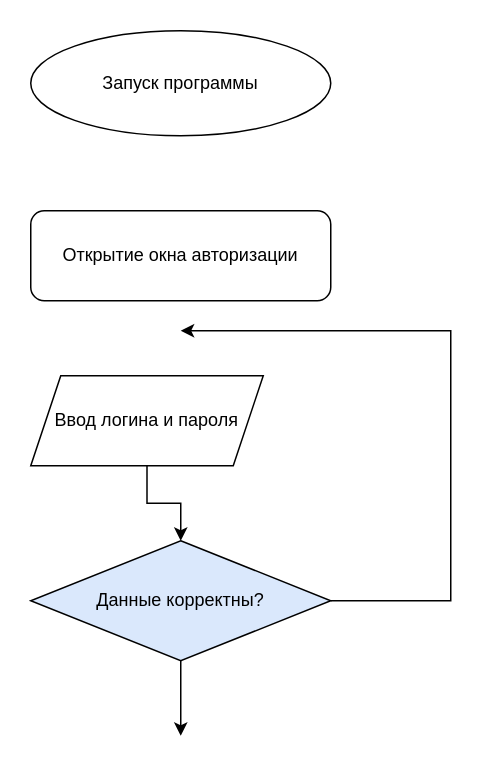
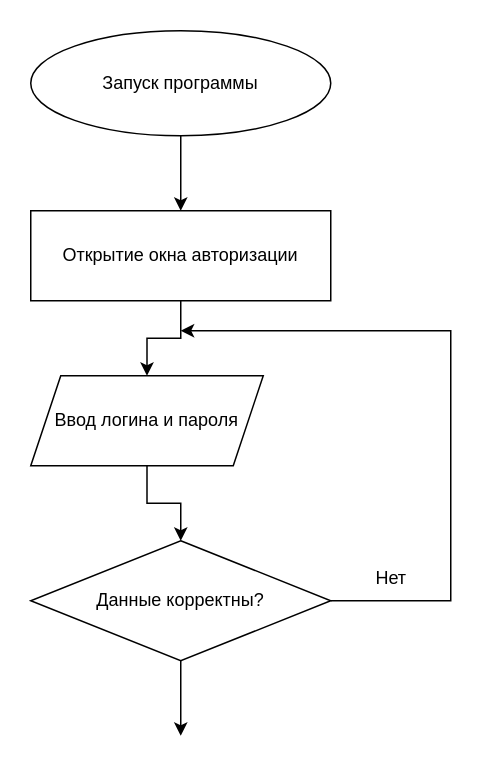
edge "Запуск программы" -> "Открытие окна авторизации": added
node "Открытие окна авторизации": shape rounded rectangle -> rectangle
edge "Открытие окна авторизации" -> "Ввод логина и пароля": added
node "Нет": added
node "Данные корректны?": fillcolor #dae8fc -> #ffffff
